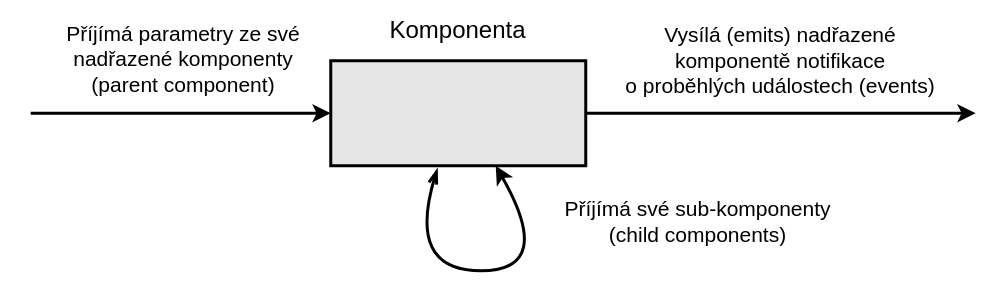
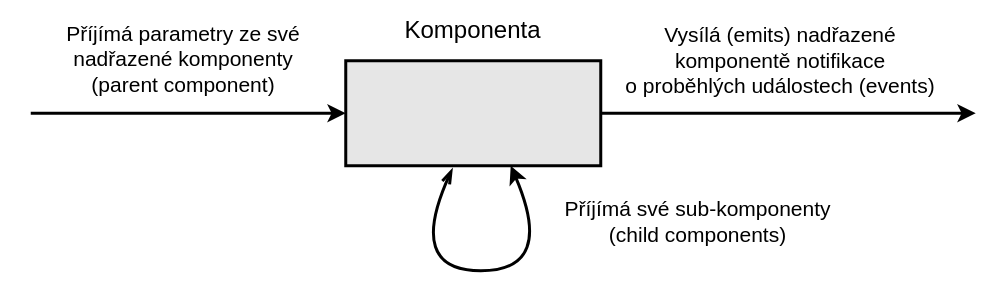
node "Komponenta": moved (458, 113) -> (473, 113)
